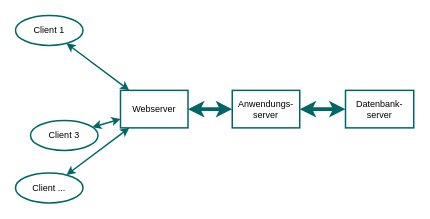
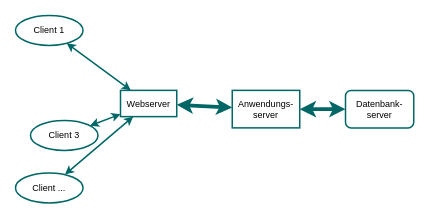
node "Webserver": size 68x38 -> 56x26
node "Datenbank- server": shape rectangle -> rounded rectangle
